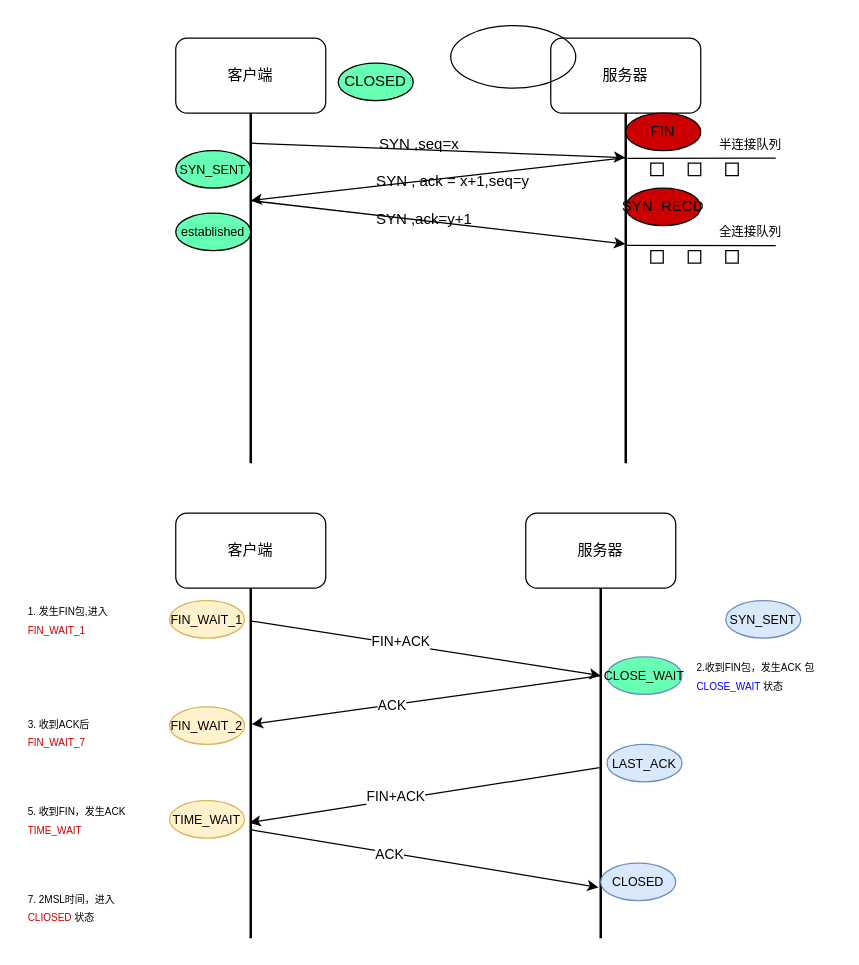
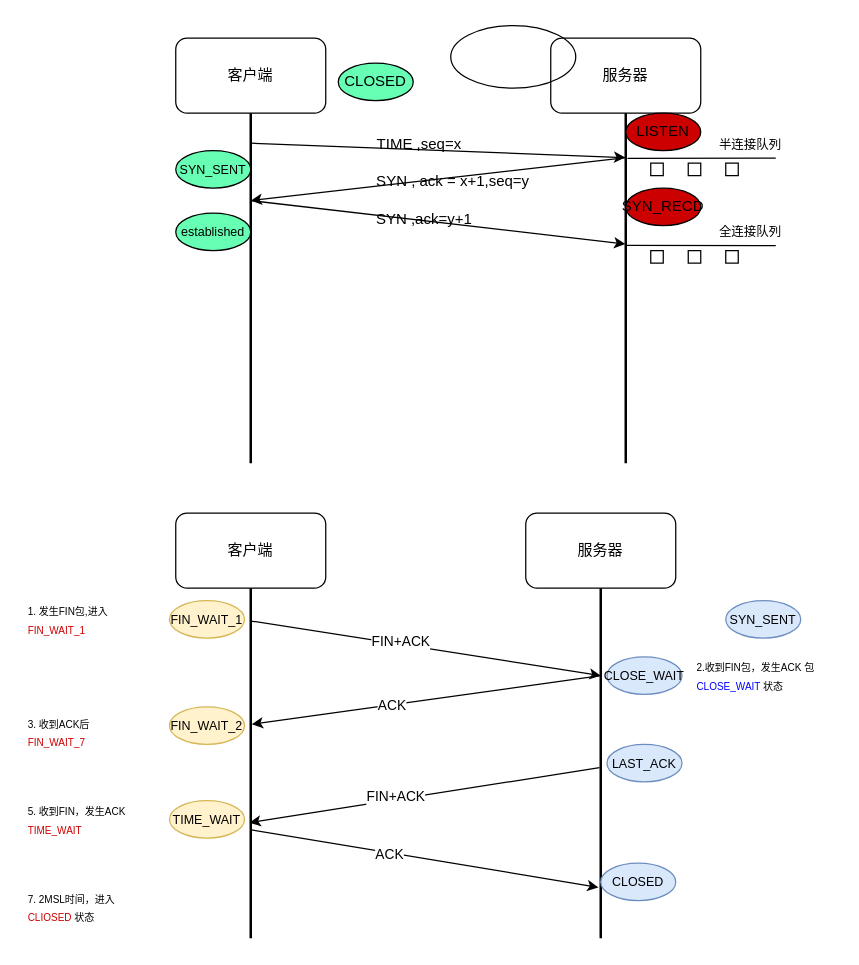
node "FIN": label "FIN" -> "LISTEN"
node "SYN ,seq=x": label "SYN ,seq=x" -> "TIME ,seq=x"
node "CLOSE_WAIT": fillcolor #66ffb3 -> #dae8fc
